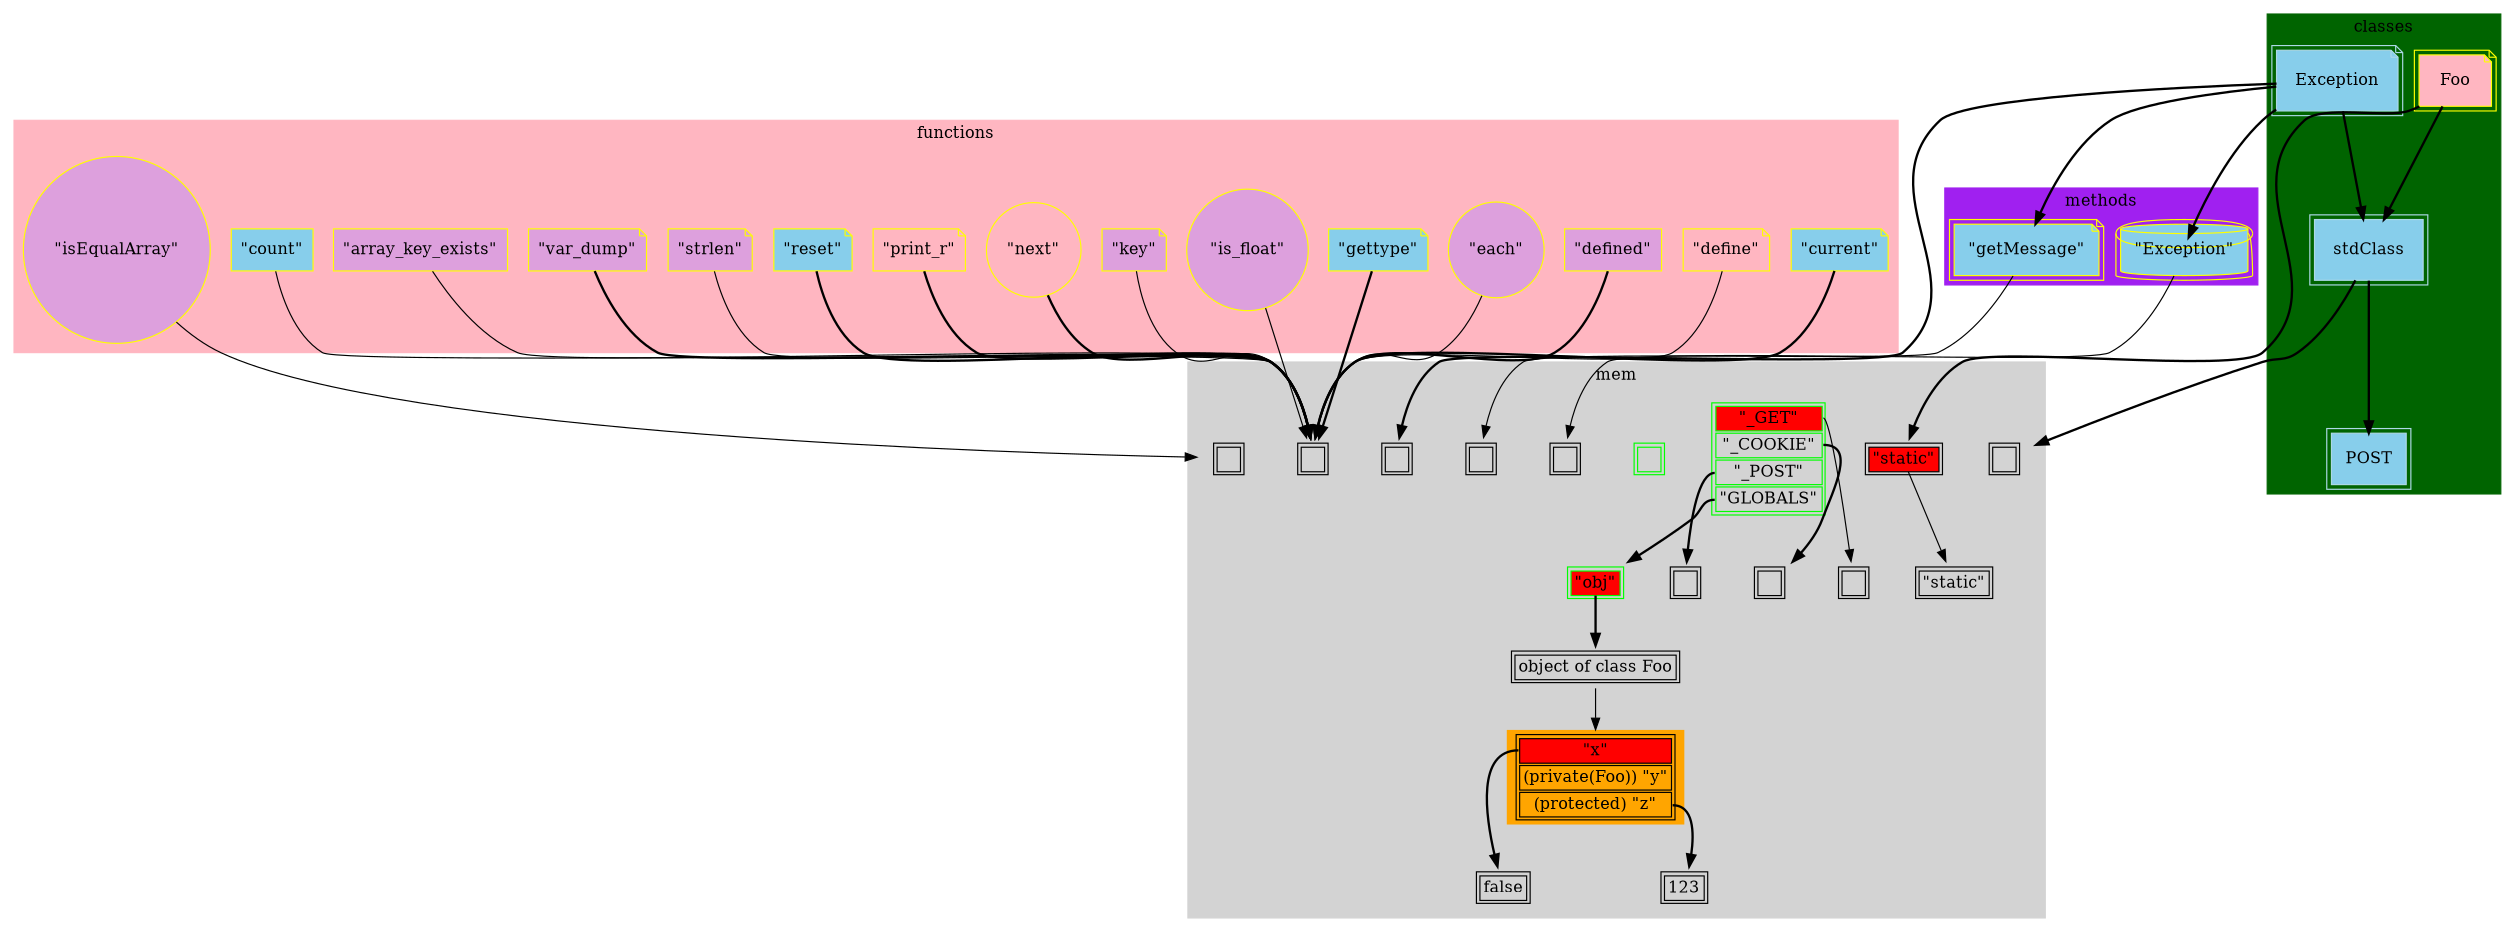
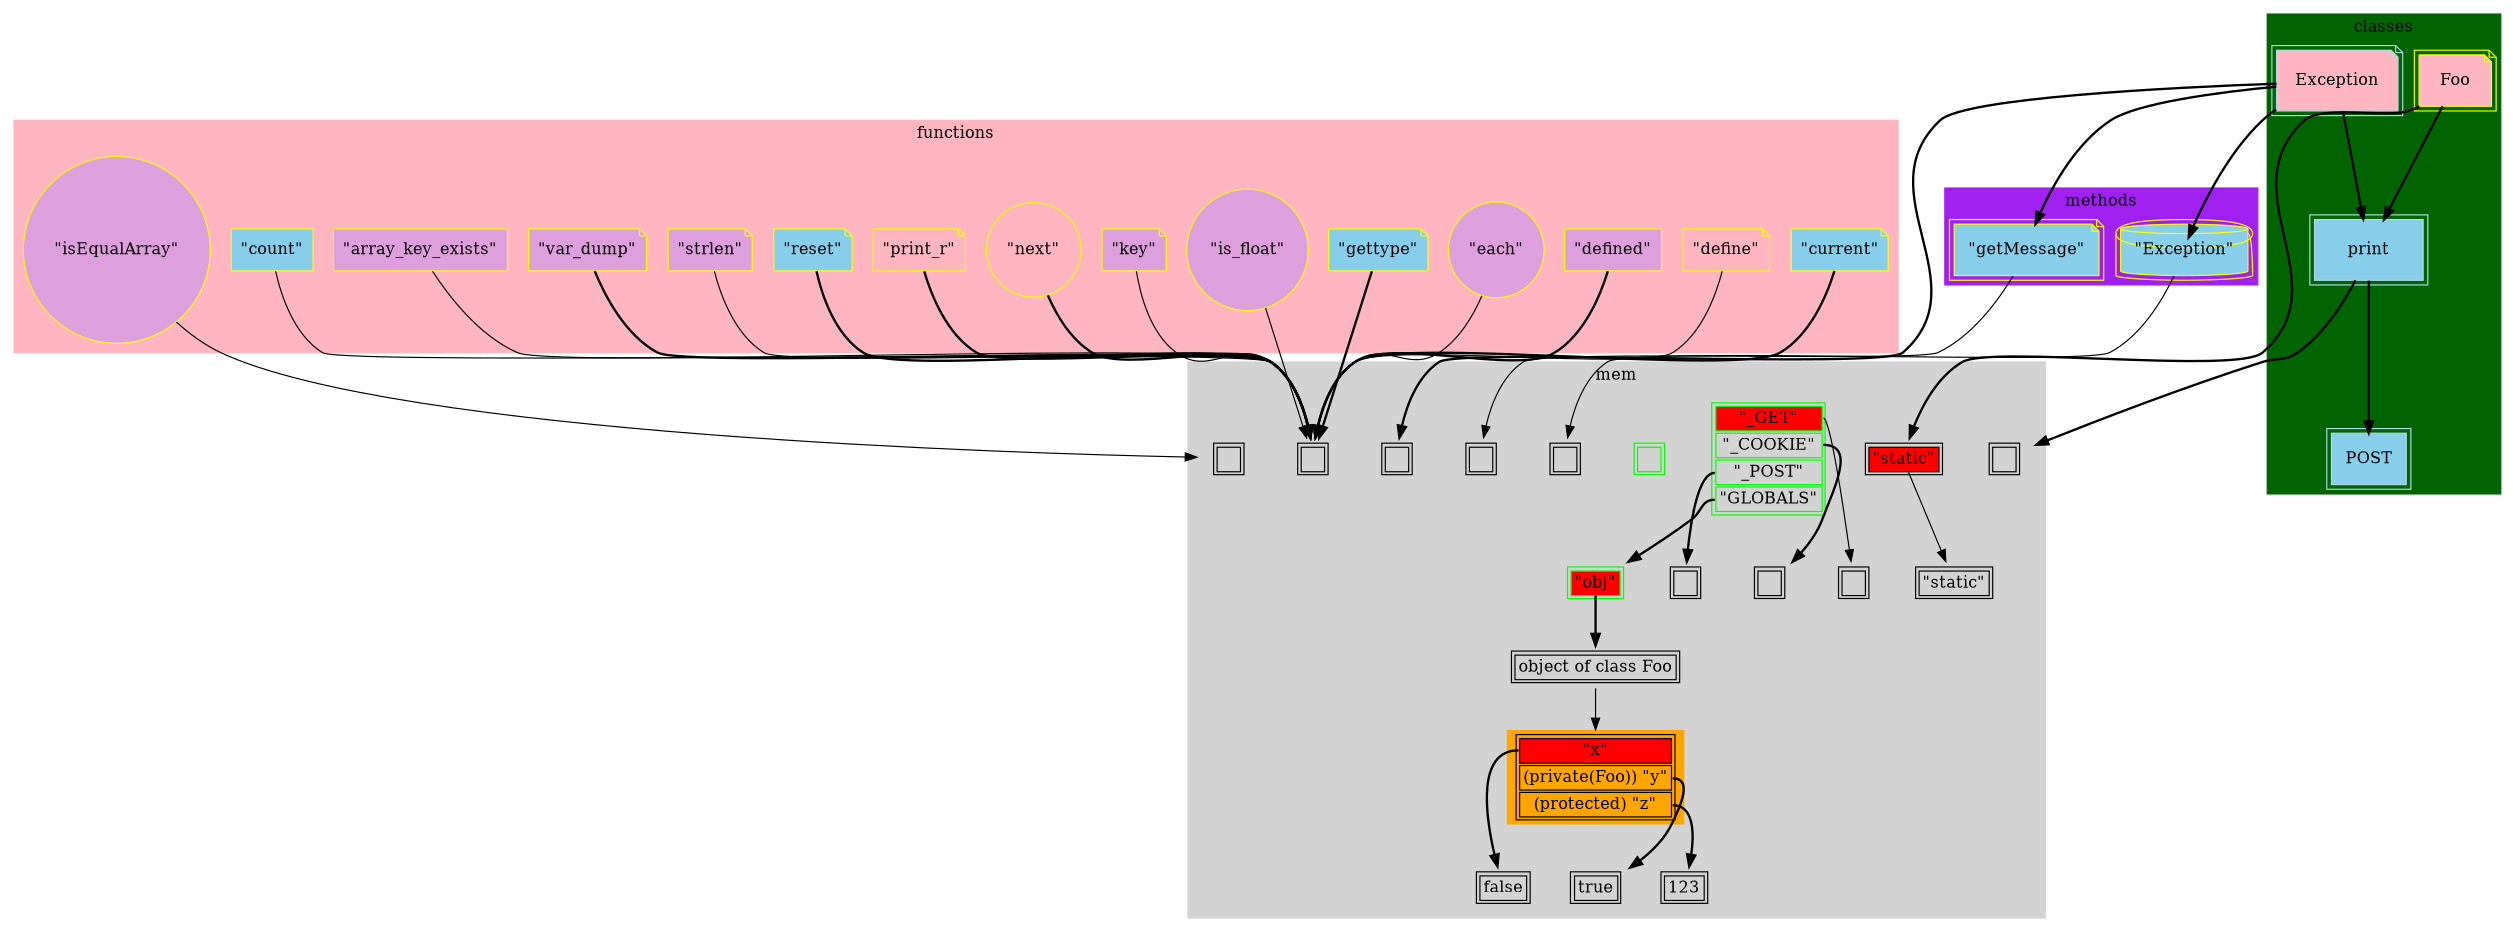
node "Exception": fillcolor skyblue -> lightpink
node "stdClass": label "stdClass" -> "print"
node "true": added
